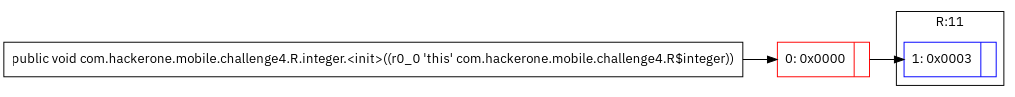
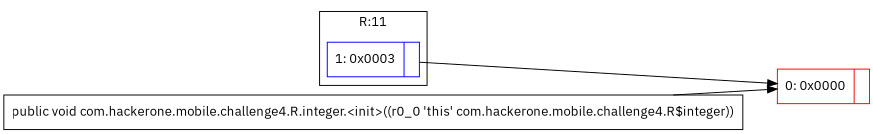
edge "0: 0x0000" -> "1: 0x0003": reversed
